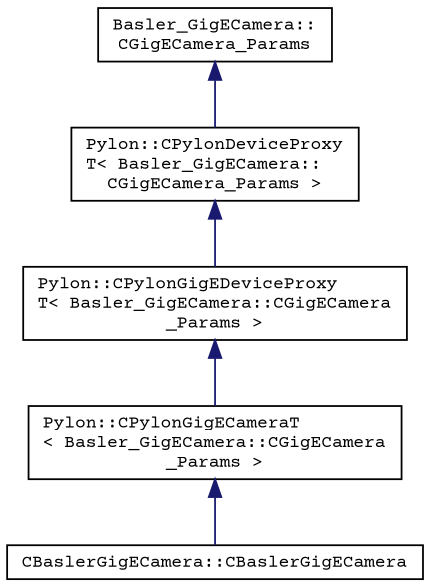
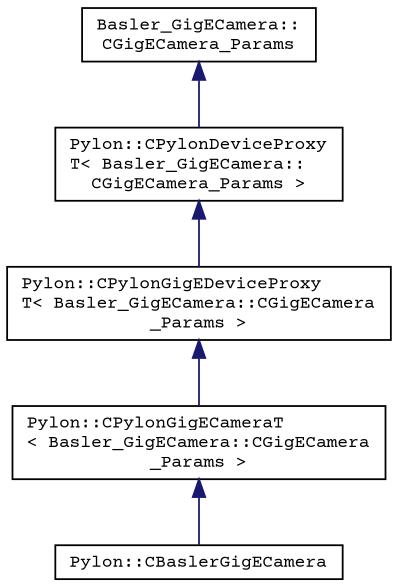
node "CBaslerGigECamera::CBaslerGigECamera": label "CBaslerGigECamera::CBaslerGigECamera" -> "Pylon::CBaslerGigECamera"
